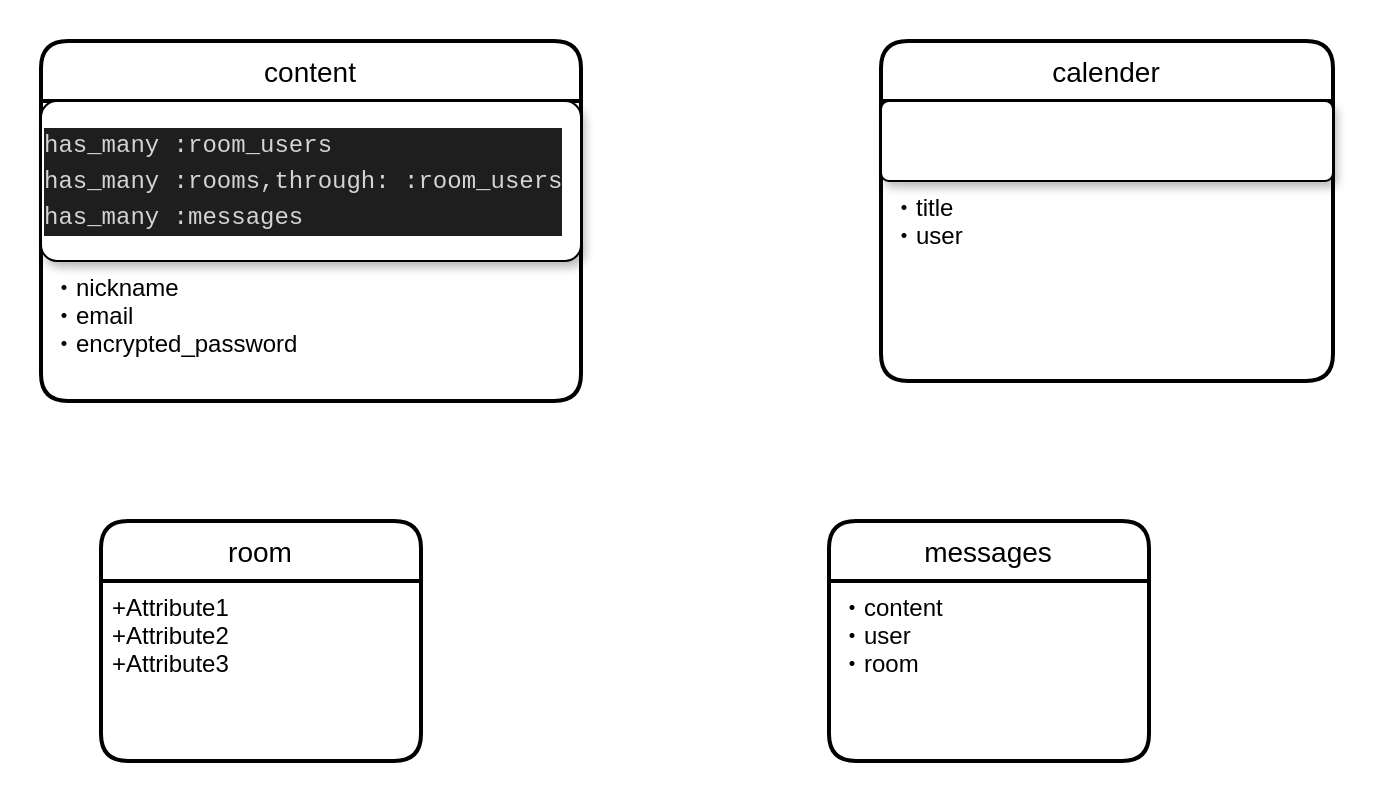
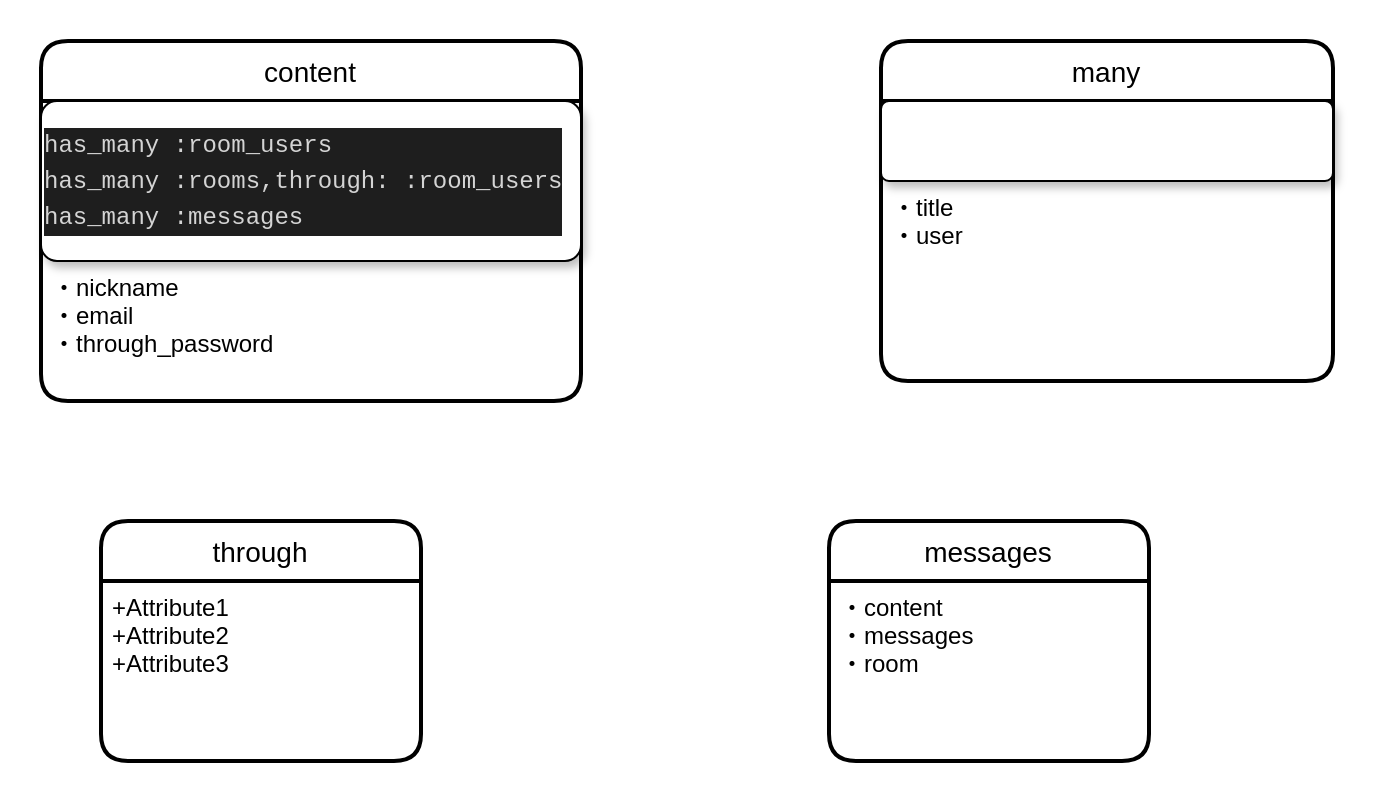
node "calender": label "calender" -> "many"
node "・nickname ・email ・encrypted_password": label "・nickname ・email ・encrypted_password" -> "・nickname ・email ・through_password"
node "room": label "room" -> "through"
node "・content ・user ・room": label "・content ・user ・room" -> "・content ・messages ・room"
